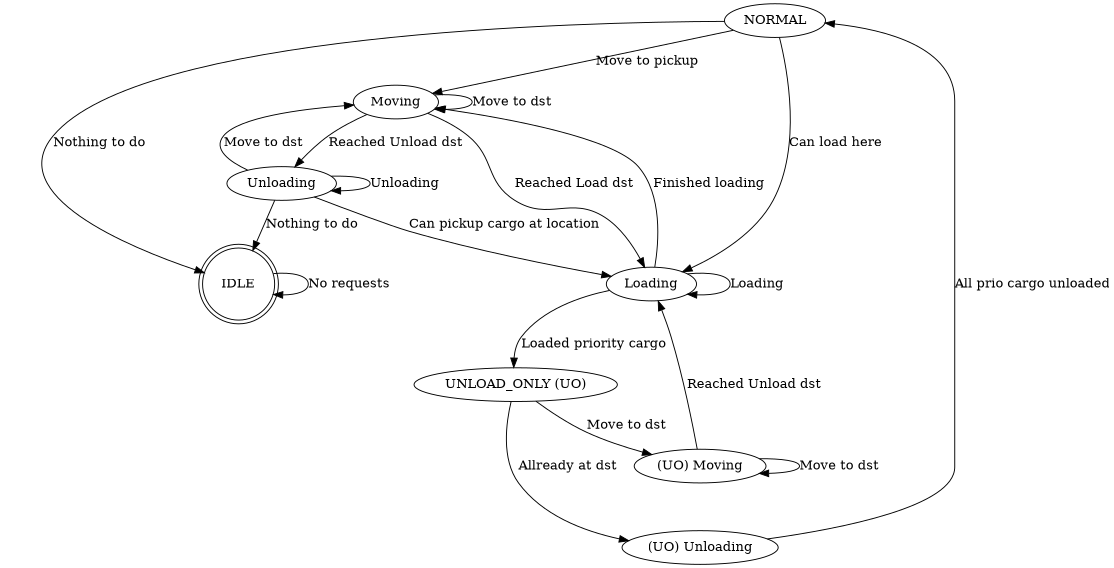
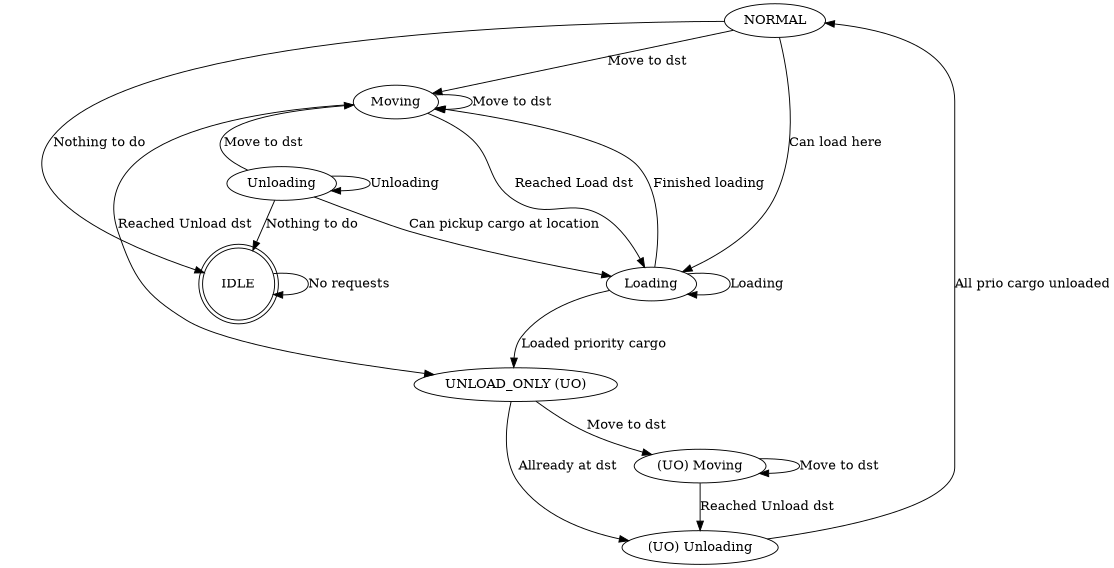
edge "NORMAL" -> "Moving": label "Move to pickup" -> "Move to dst"
edge "Moving" -> "Unloading": now "Moving" -> "UNLOAD_ONLY (UO)"
edge "(UO) Moving" -> "Loading": now "(UO) Moving" -> "(UO) Unloading"
